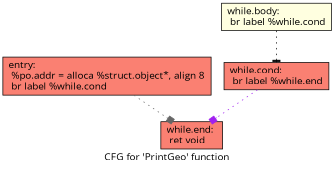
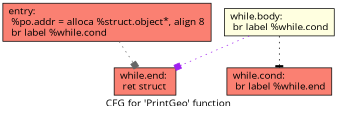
edge "while.cond:" -> "while.end:": now "while.body:" -> "while.end:"
node "while.end:": text "ret void" -> "ret struct"
